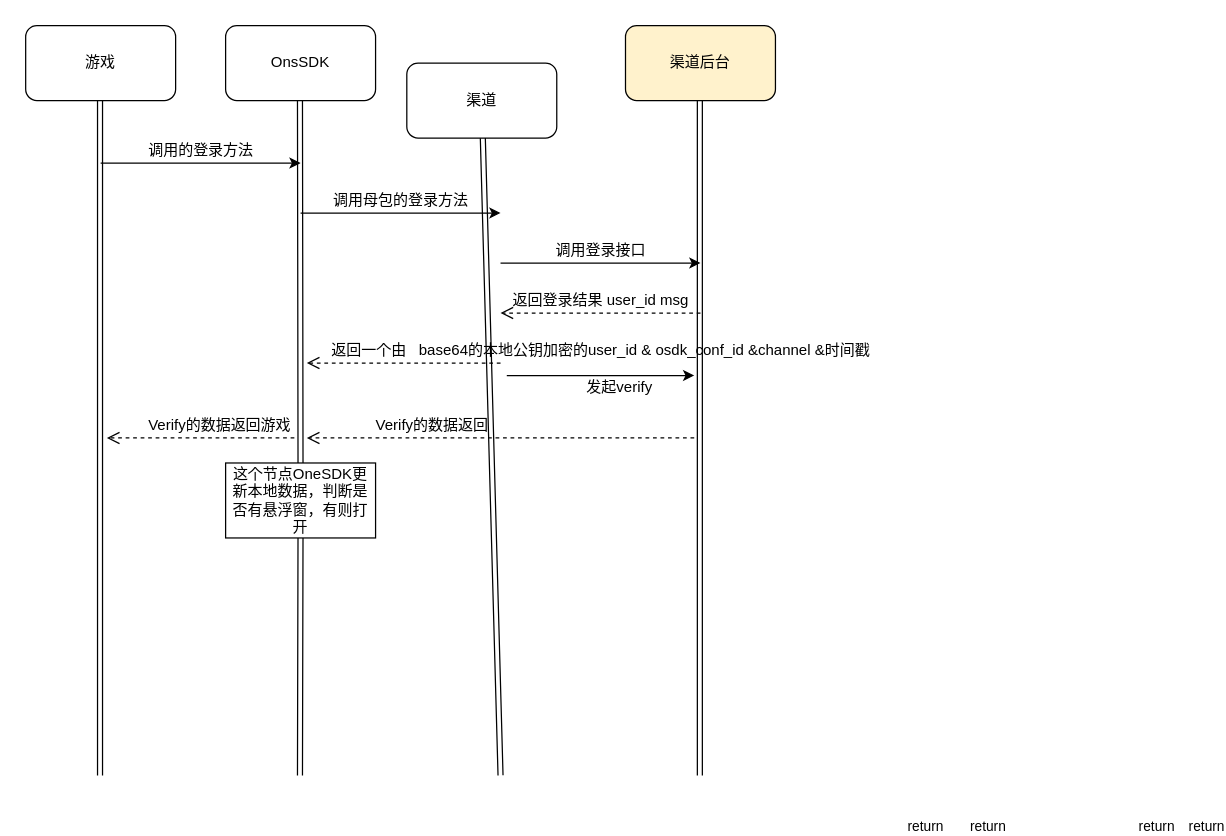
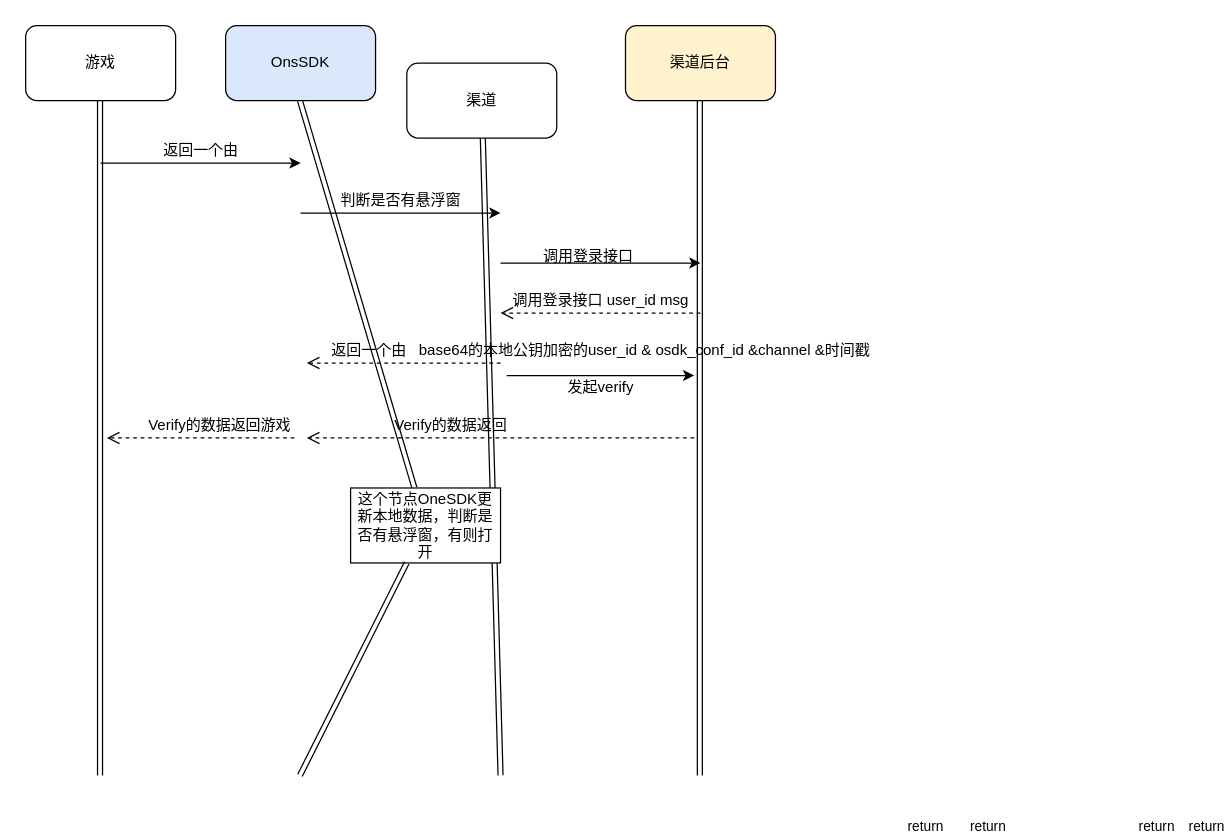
node "OnsSDK": fillcolor #ffffff -> #dae8fc
node "调用的登录方法": label "调用的登录方法" -> "返回一个由"
node "调用母包的登录方法": label "调用母包的登录方法" -> "判断是否有悬浮窗"
node "调用登录接口": moved (601, 251) -> (588, 257)
node "返回登录结果 user_id msg": label "返回登录结果 user_id msg" -> "调用登录接口 user_id msg"
node "发起verify": moved (619, 388) -> (601, 388)
node "Verify的数据返回": moved (432, 426) -> (451, 426)
node "这个节点OneSDK更新本地数据，判断是否有悬浮窗，有则打开": moved (301, 501) -> (426, 526)
